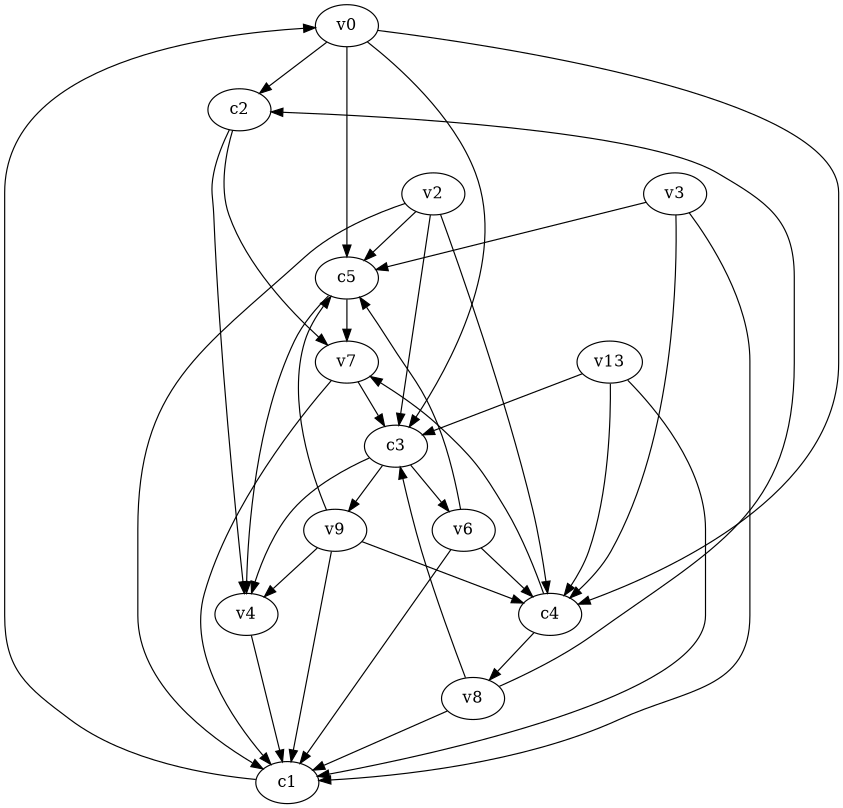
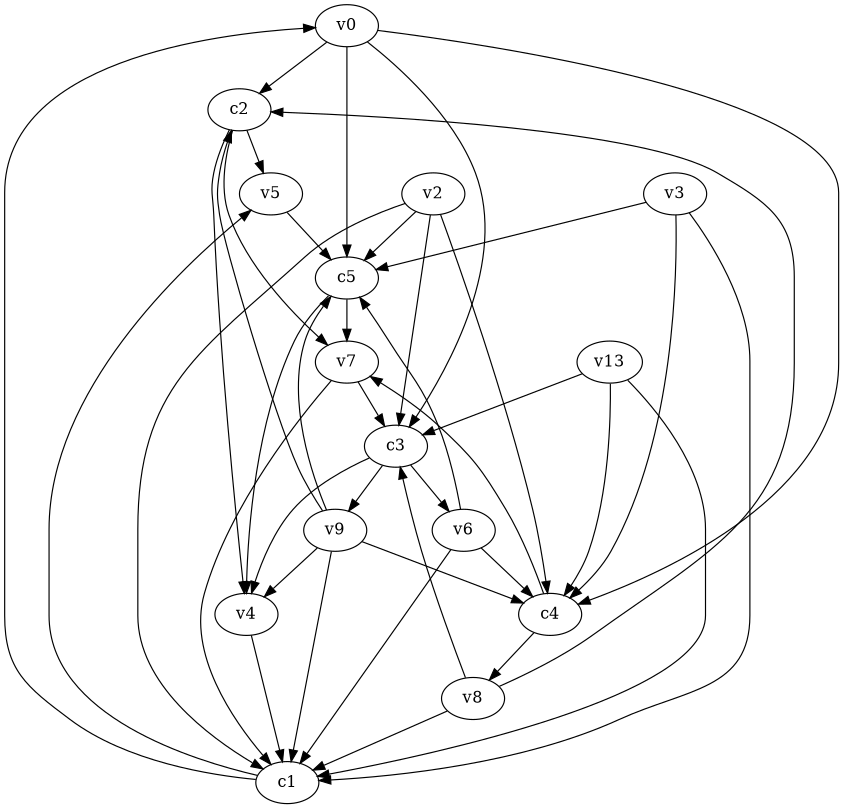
node "v5": added
edge "v9" -> "c2": added
